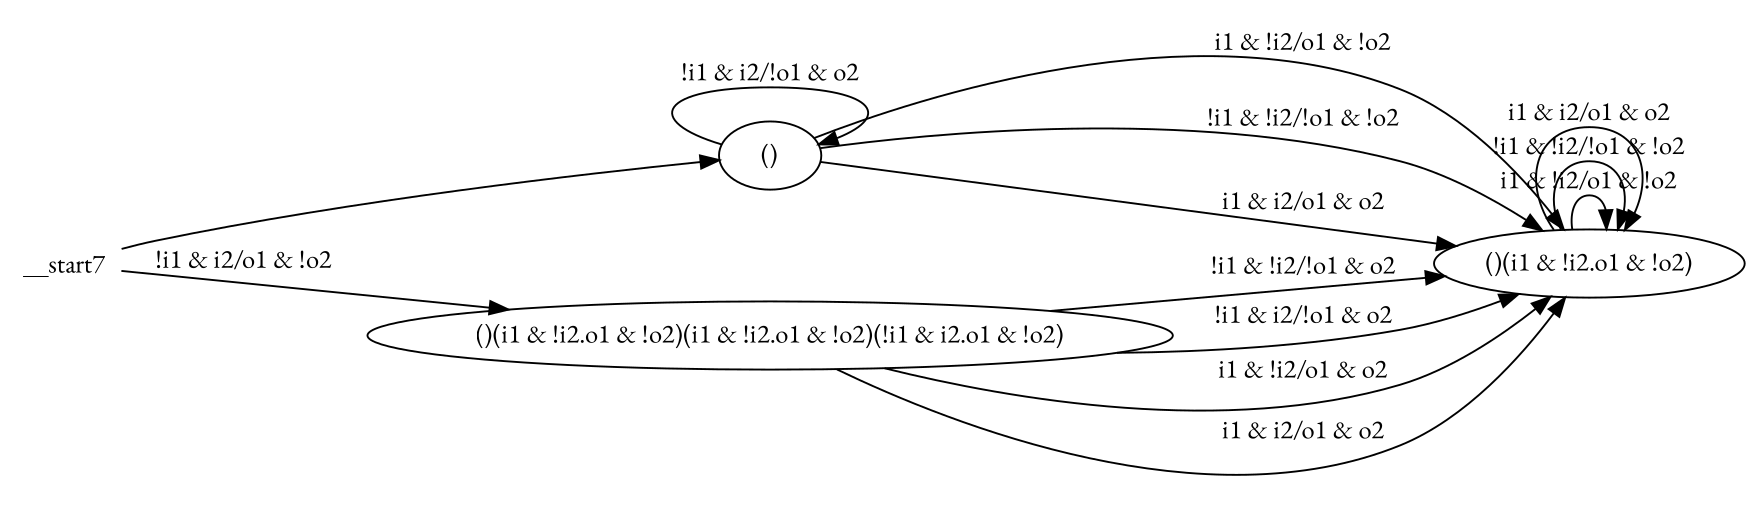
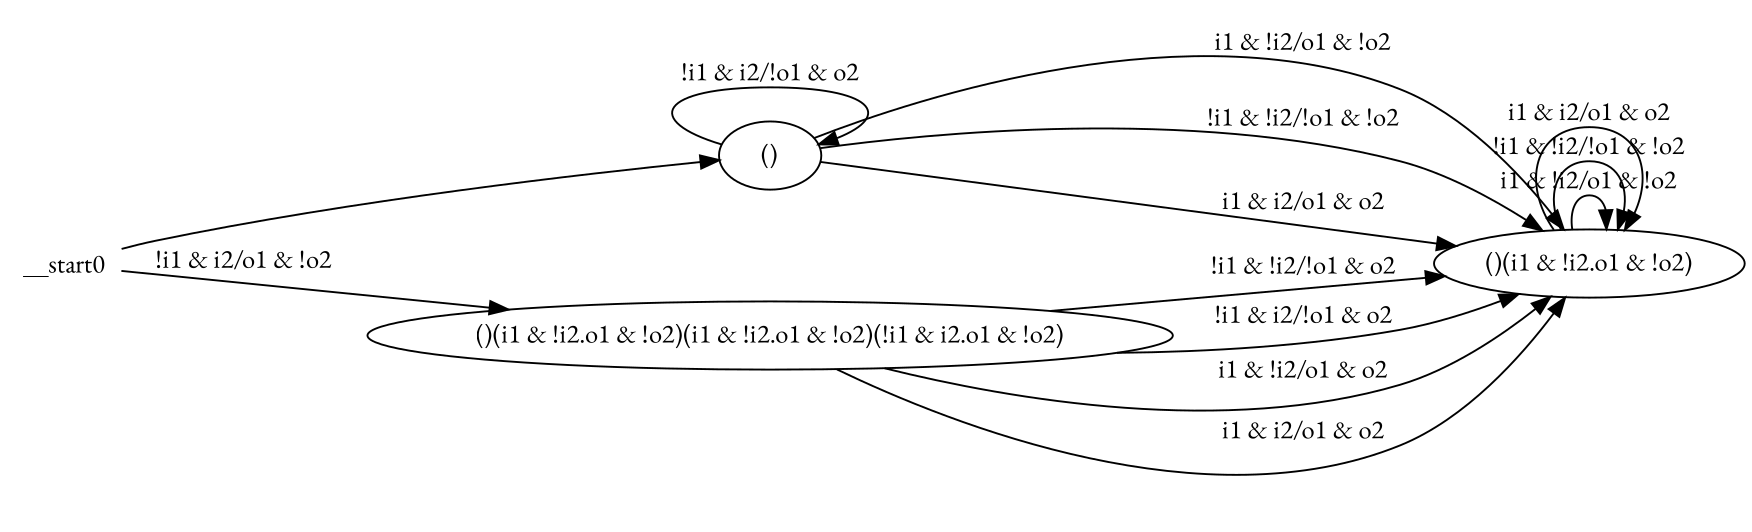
node "__start7": label "__start7" -> "__start0"
